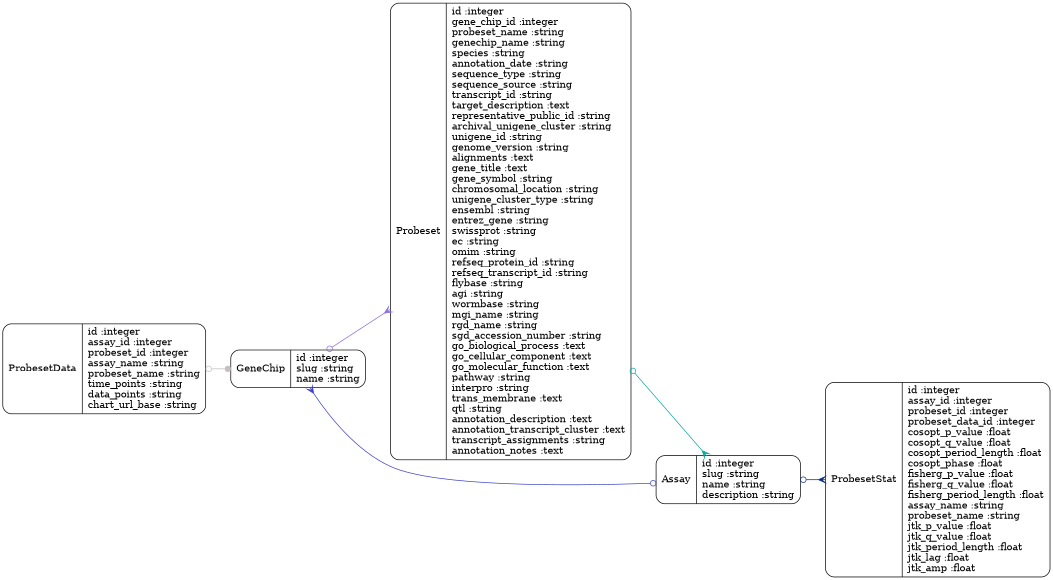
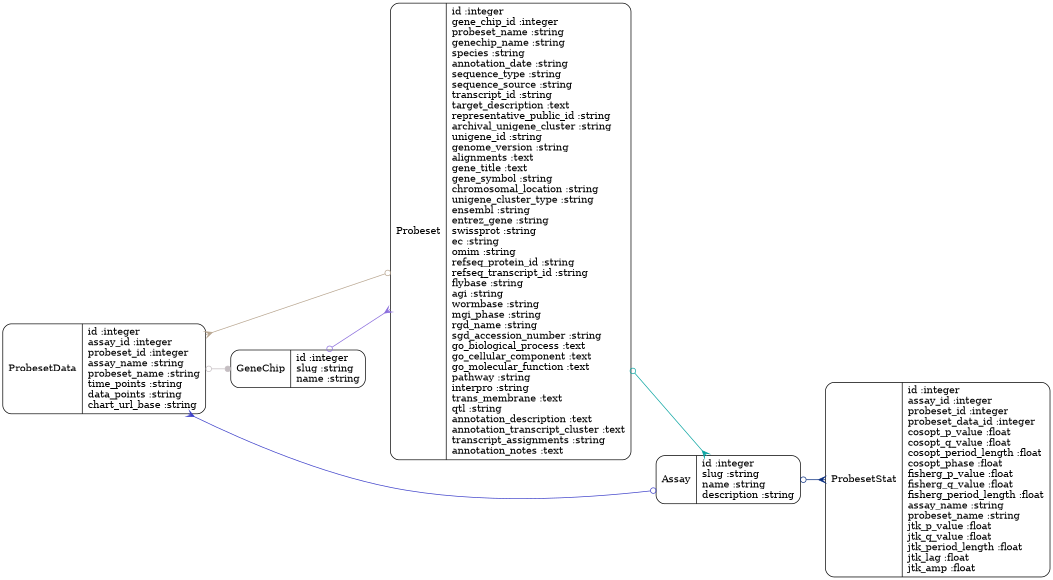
edge "Probeset" -- "ProbesetData": added
node "Probeset": text "mgi_name :string" -> "mgi_phase :string"
edge "GeneChip" -- "Assay": now "ProbesetData" -- "Assay"
